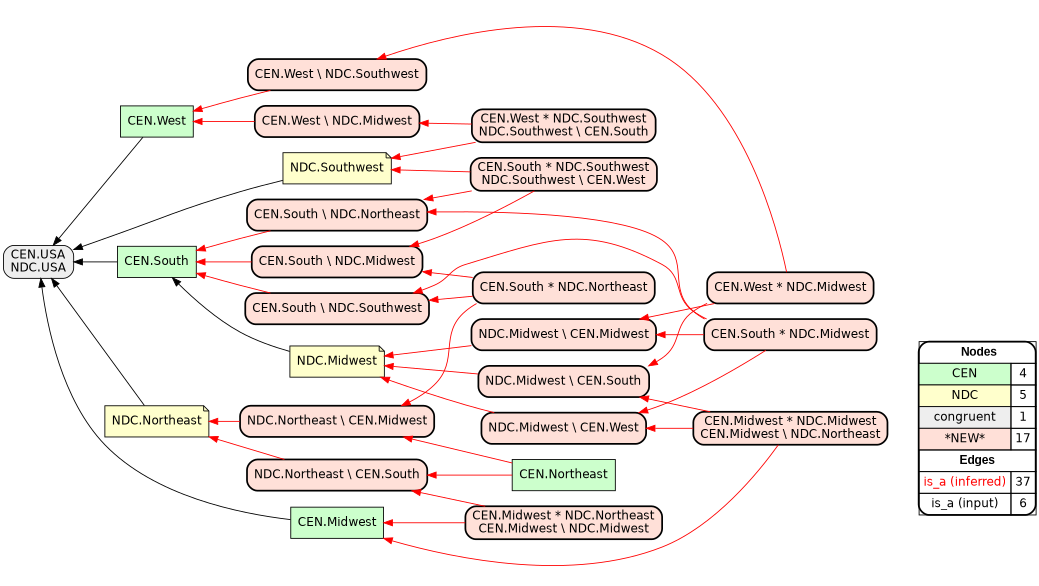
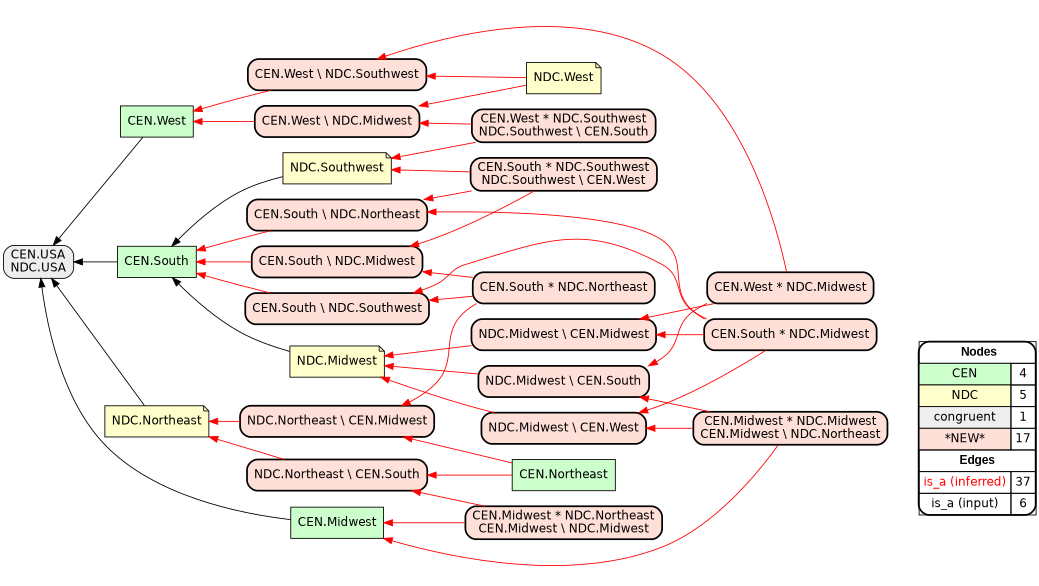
node "NDC.West": added
edge "NDC.Southwest" -> "CEN.USA NDC.USA": now "NDC.Southwest" -> "CEN.South"
